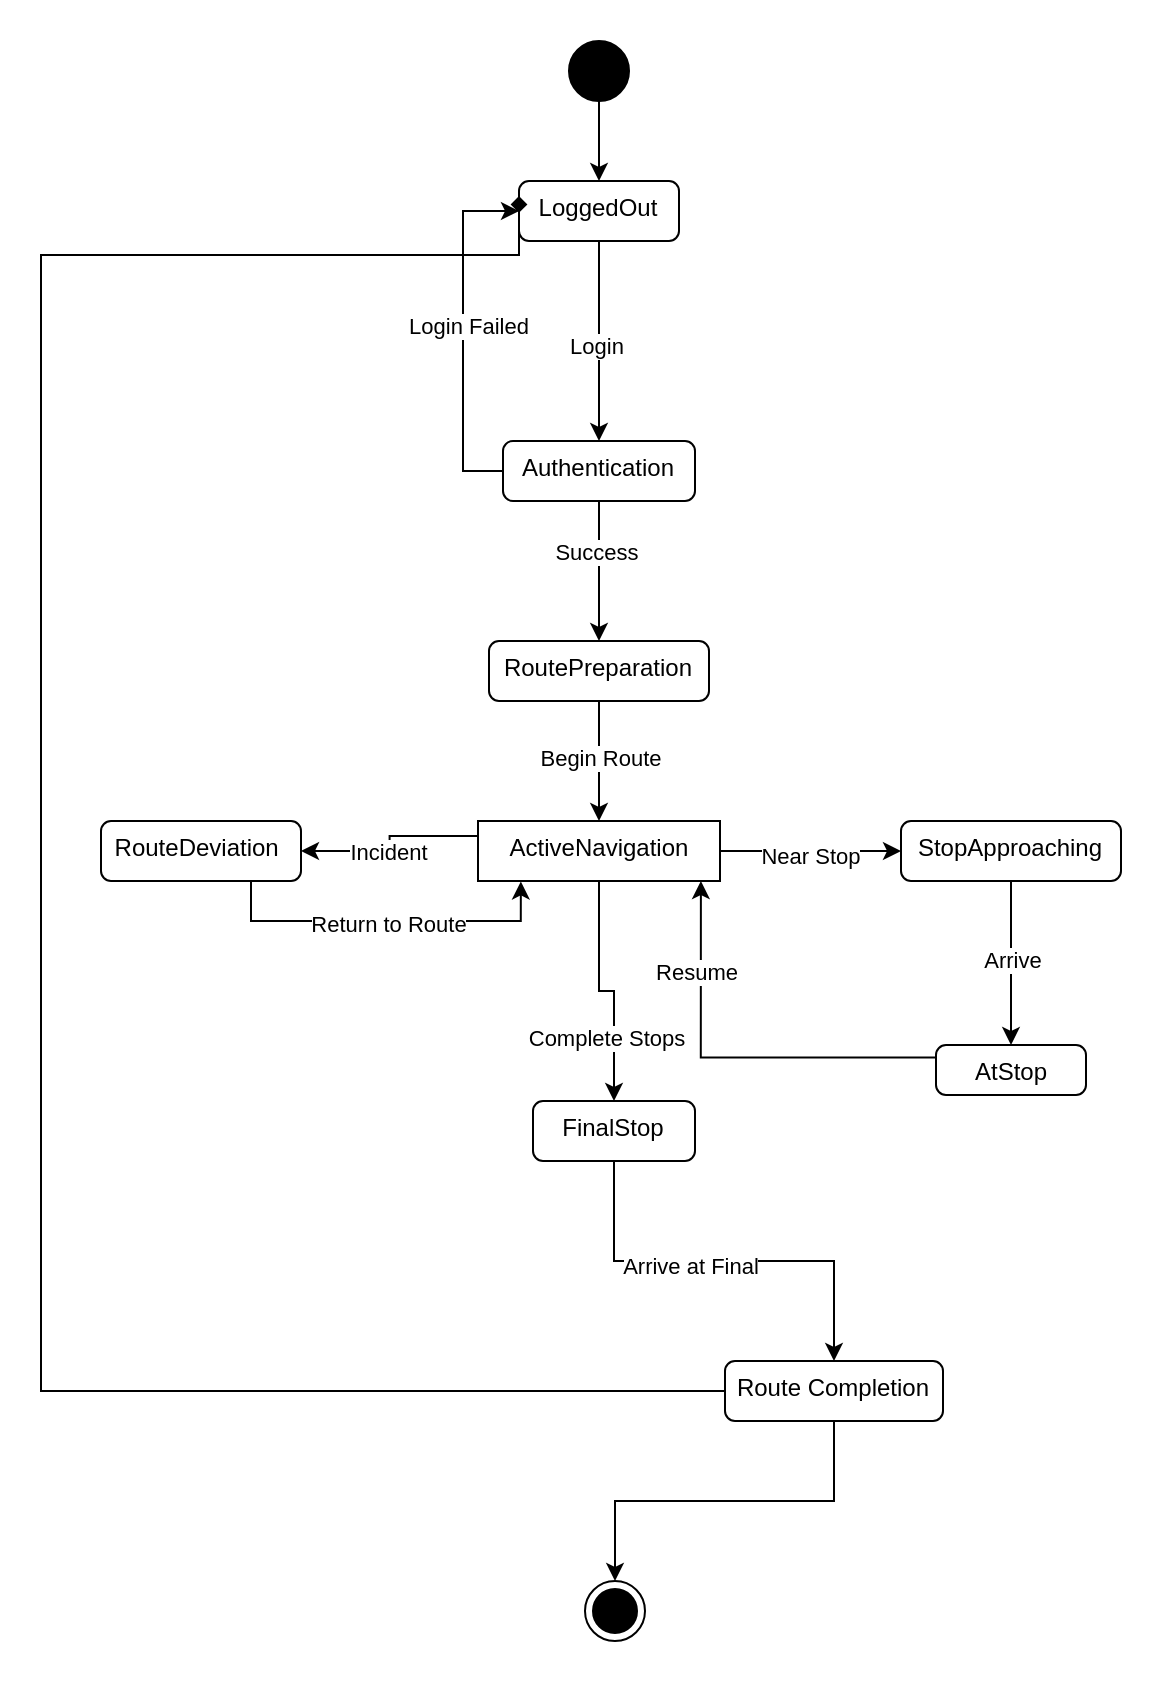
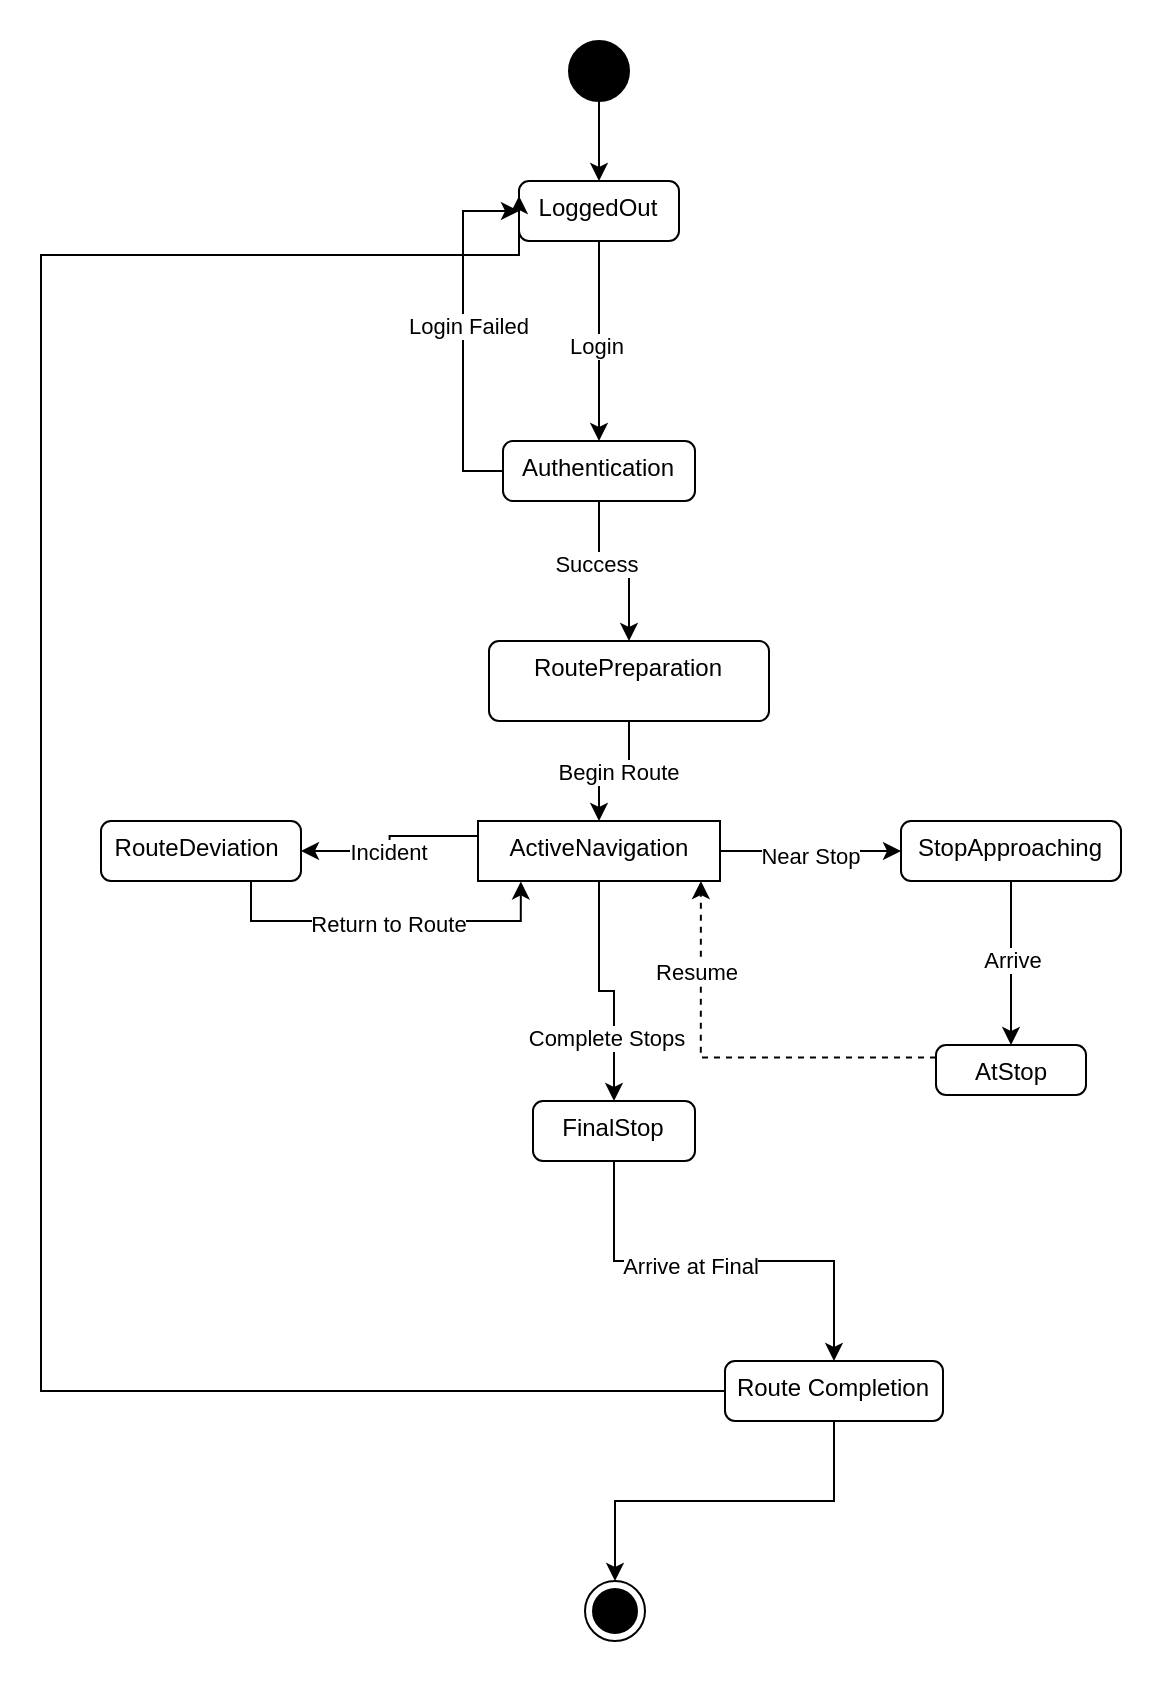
edge "Route Completion" -> "LoggedOut": arrowhead diamond -> classic
node "RoutePreparation": size 220x60 -> 280x80
edge "AtStop" -> "ActiveNavigation": style solid -> dashed
